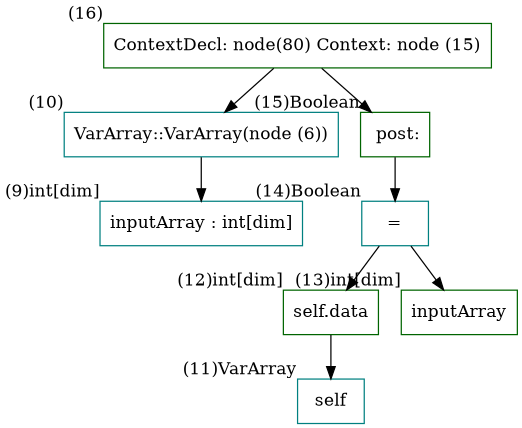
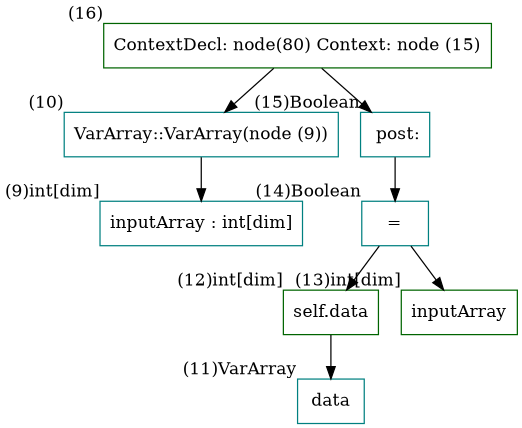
node "VarArray::VarArray(node (6)) (10)": label "VarArray::VarArray(node (6)) (10)" -> "VarArray::VarArray(node (9)) (10)"
node "post: (15)Boolean": color darkgreen -> teal
node "self (11)VarArray": label "self (11)VarArray" -> "data (11)VarArray"
